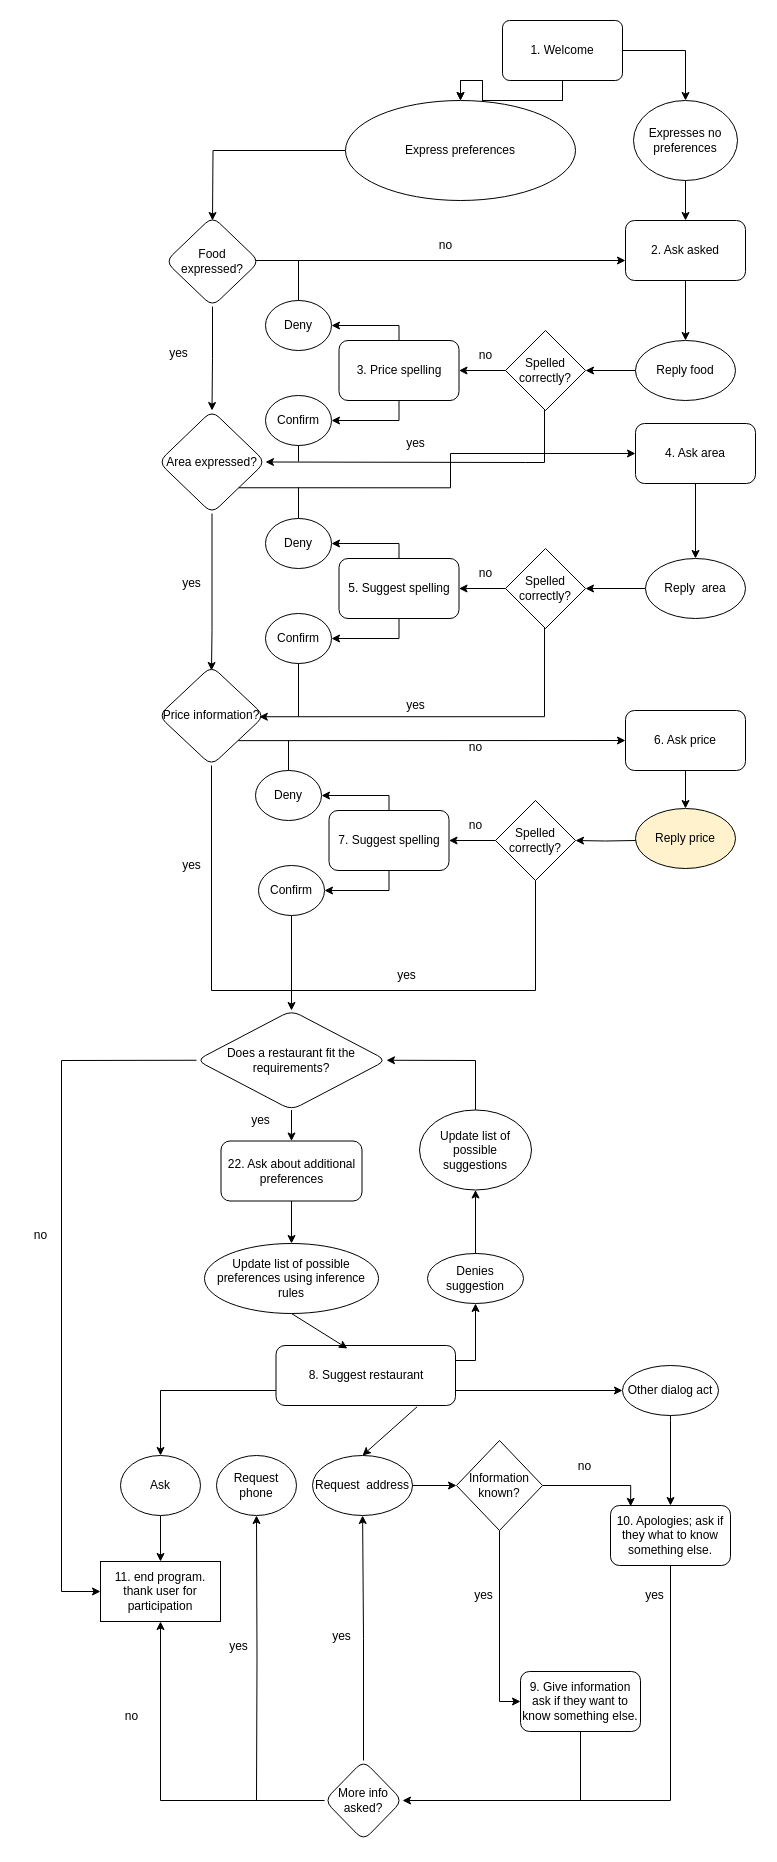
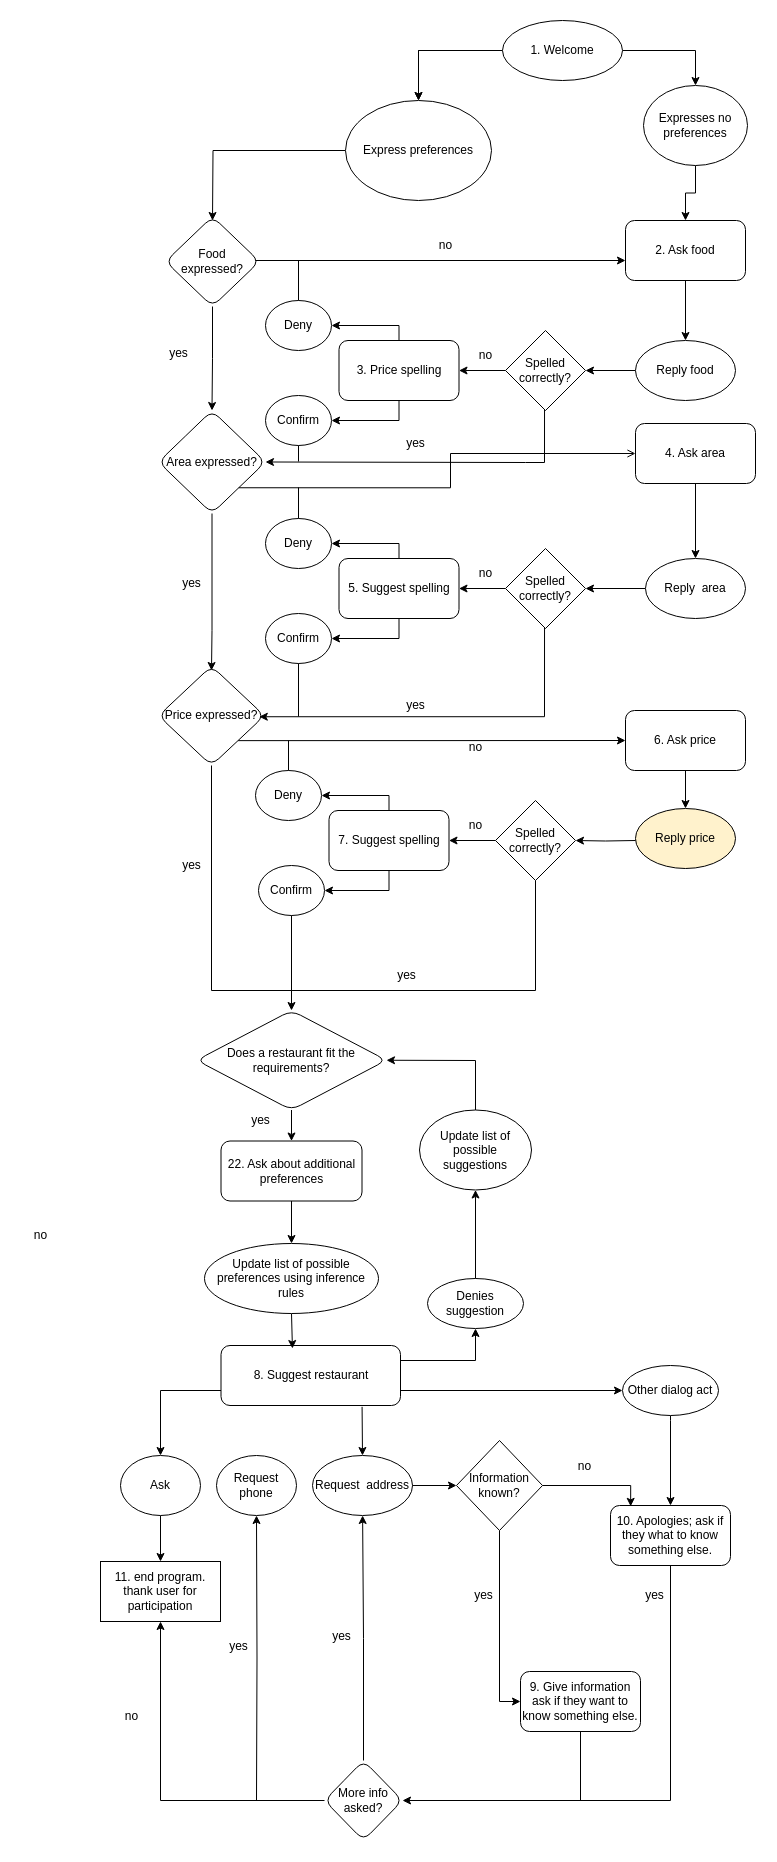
node "1. Welcome": shape rounded rectangle -> ellipse
node "Expresses no preferences": moved (686, 141) -> (696, 126)
node "Express preferences": size 230x100 -> 146x100
node "2. Ask asked": label "2. Ask asked" -> "2. Ask food"
edge "Area expressed?" -> "4. Ask area": arrowhead classic -> open
node "Price information?": label "Price information?" -> "Price expressed?"
edge "Does a restaurant fit the requirements?" -> "11. end program. thank user for participation": removed
node "Denies suggestion": moved (476, 1279) -> (476, 1304)
node "8. Suggest restaurant": moved (366, 1376) -> (311, 1376)
